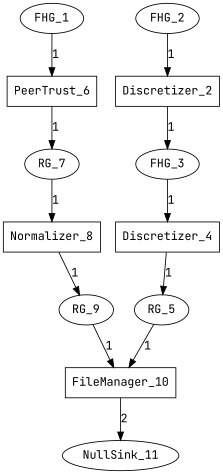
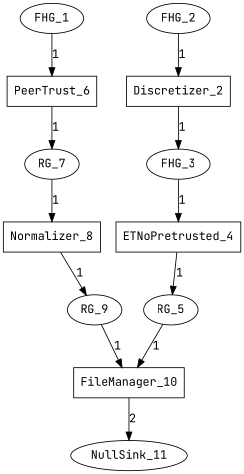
node "Discretizer_4": label "Discretizer_4" -> "ETNoPretrusted_4"
